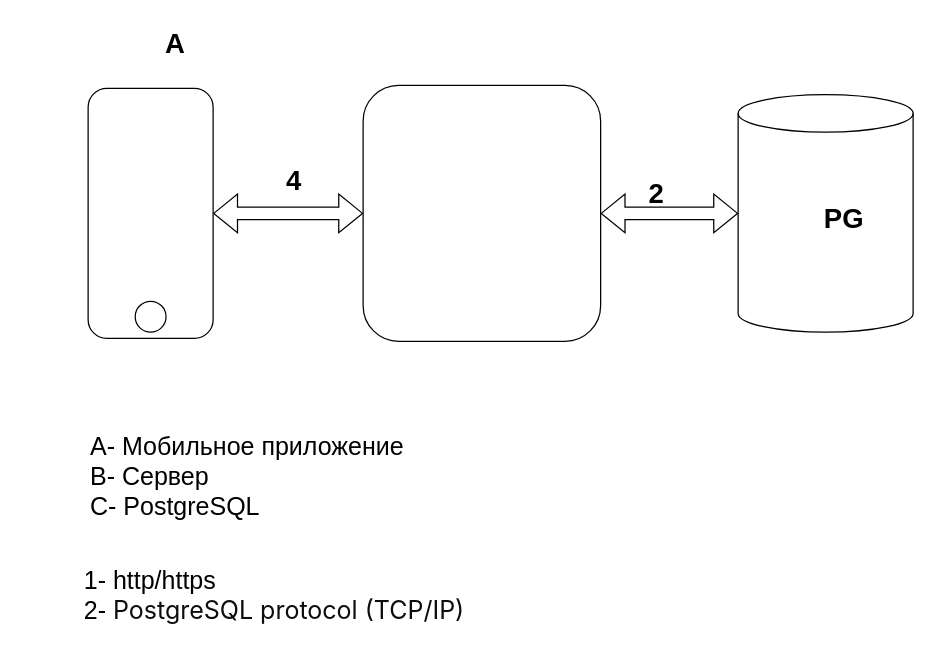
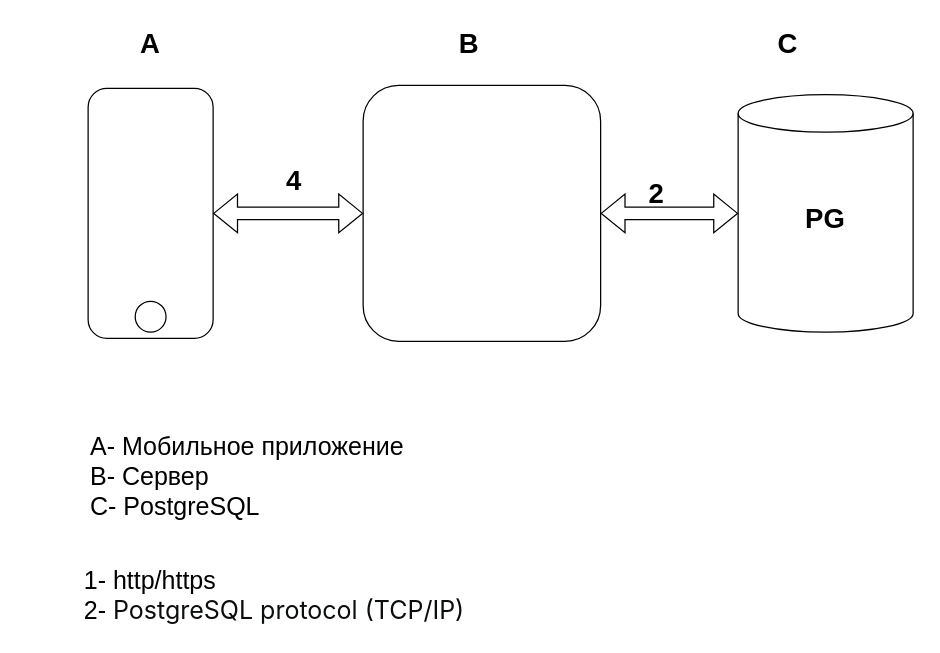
node "A": moved (176, 44) -> (151, 44)
node "B": added
node "C": added
node "PG": moved (844, 219) -> (826, 219)
